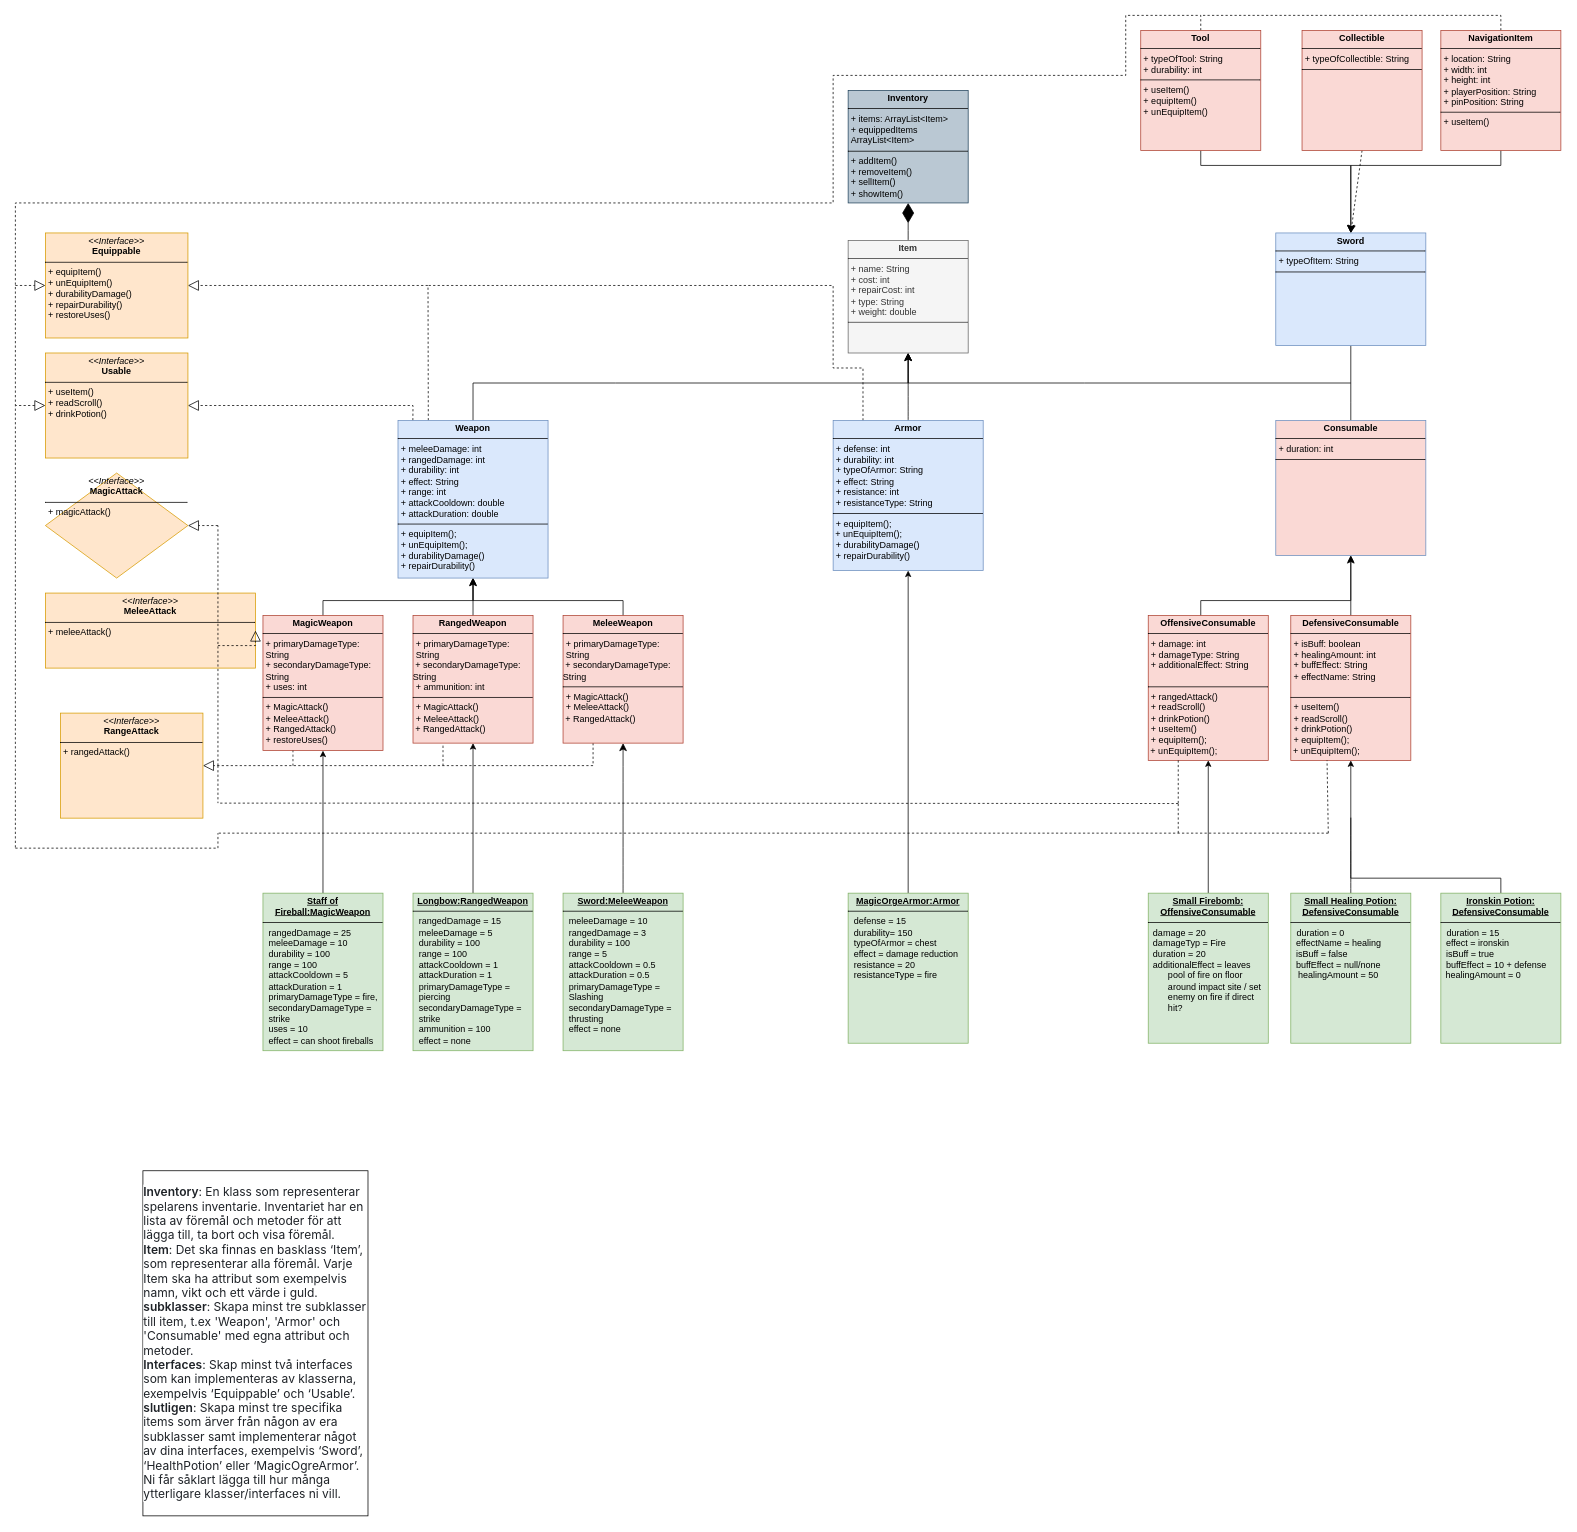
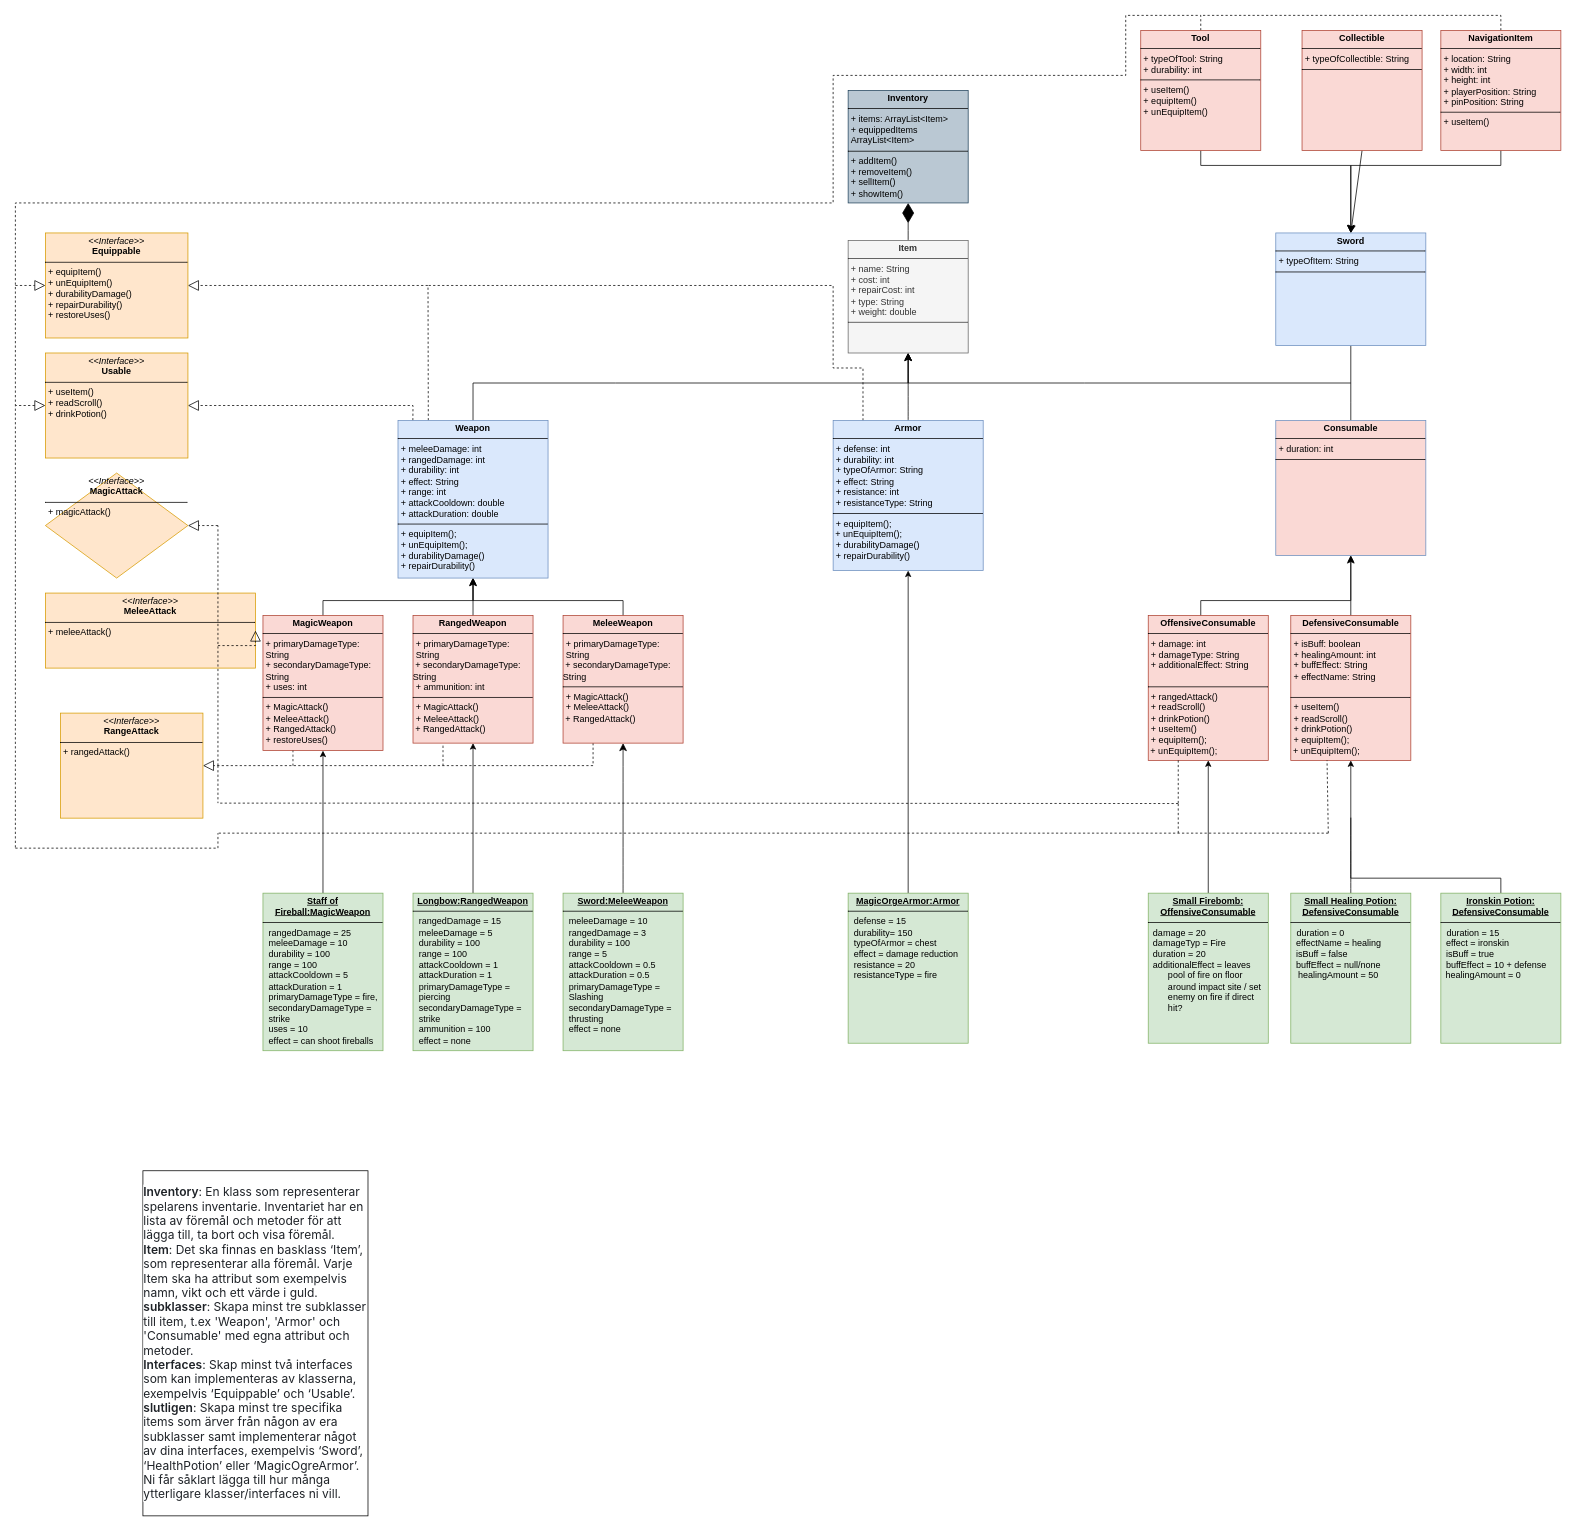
edge "Collectible + typeOfCollectible: String" -> "Sword + typeOfItem: String": style dashed -> solid
